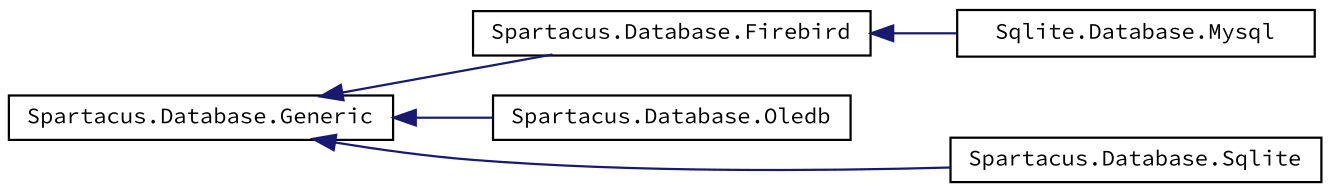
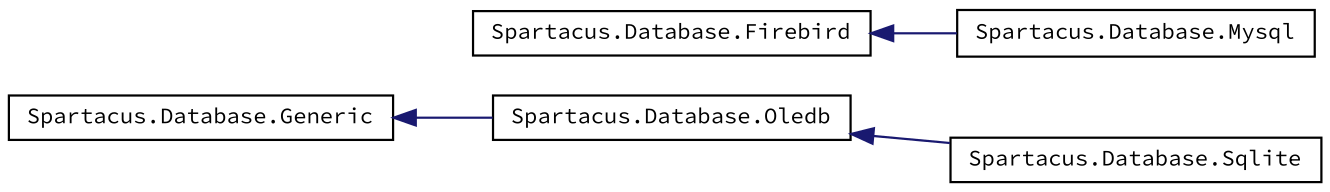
node "Sqlite.Database.Mysql": label "Sqlite.Database.Mysql" -> "Spartacus.Database.Mysql"
edge "Spartacus.Database.Firebird" -> "Spartacus.Database.Generic": removed
edge "Spartacus.Database.Sqlite" -> "Spartacus.Database.Generic": now "Spartacus.Database.Sqlite" -> "Spartacus.Database.Oledb"
